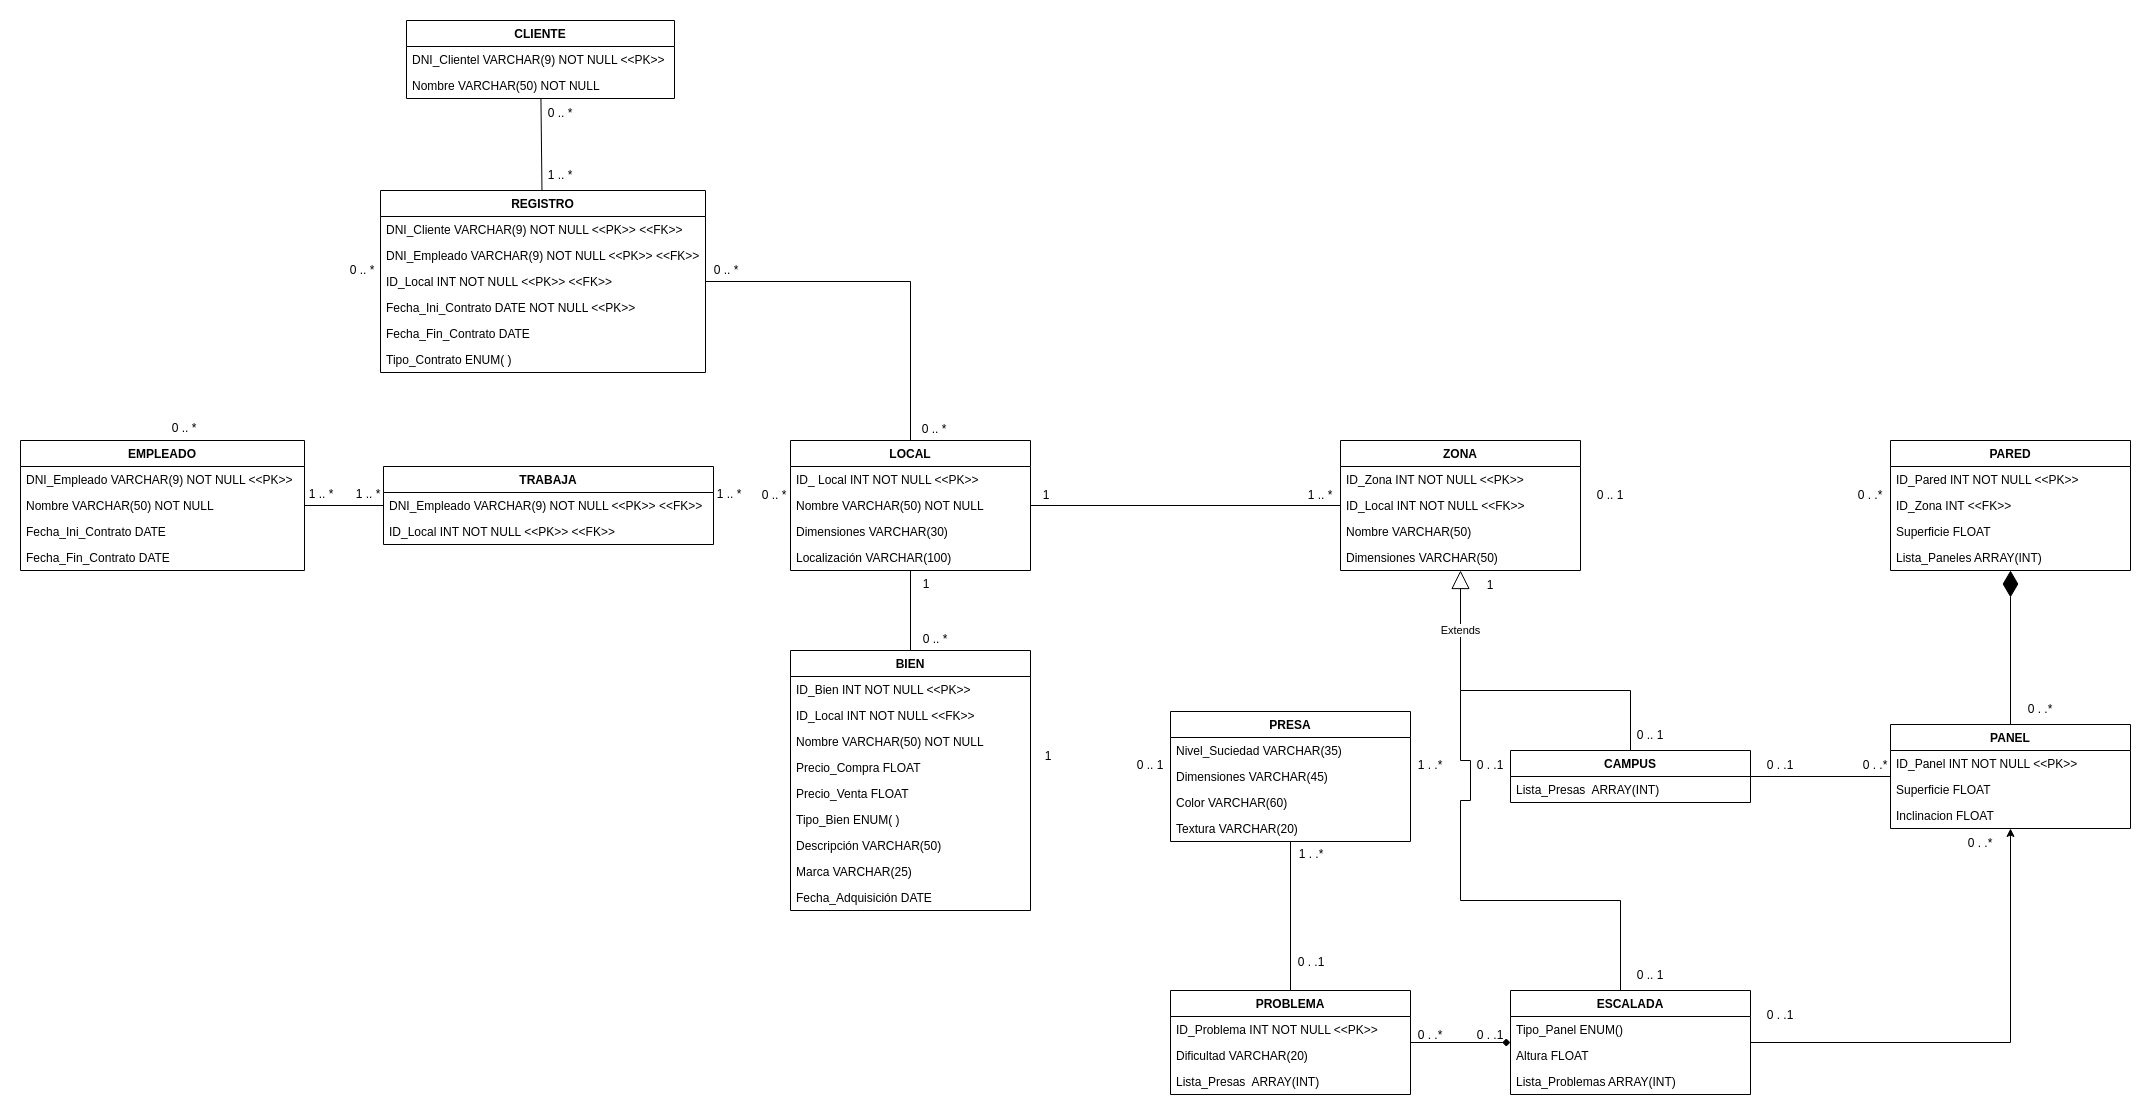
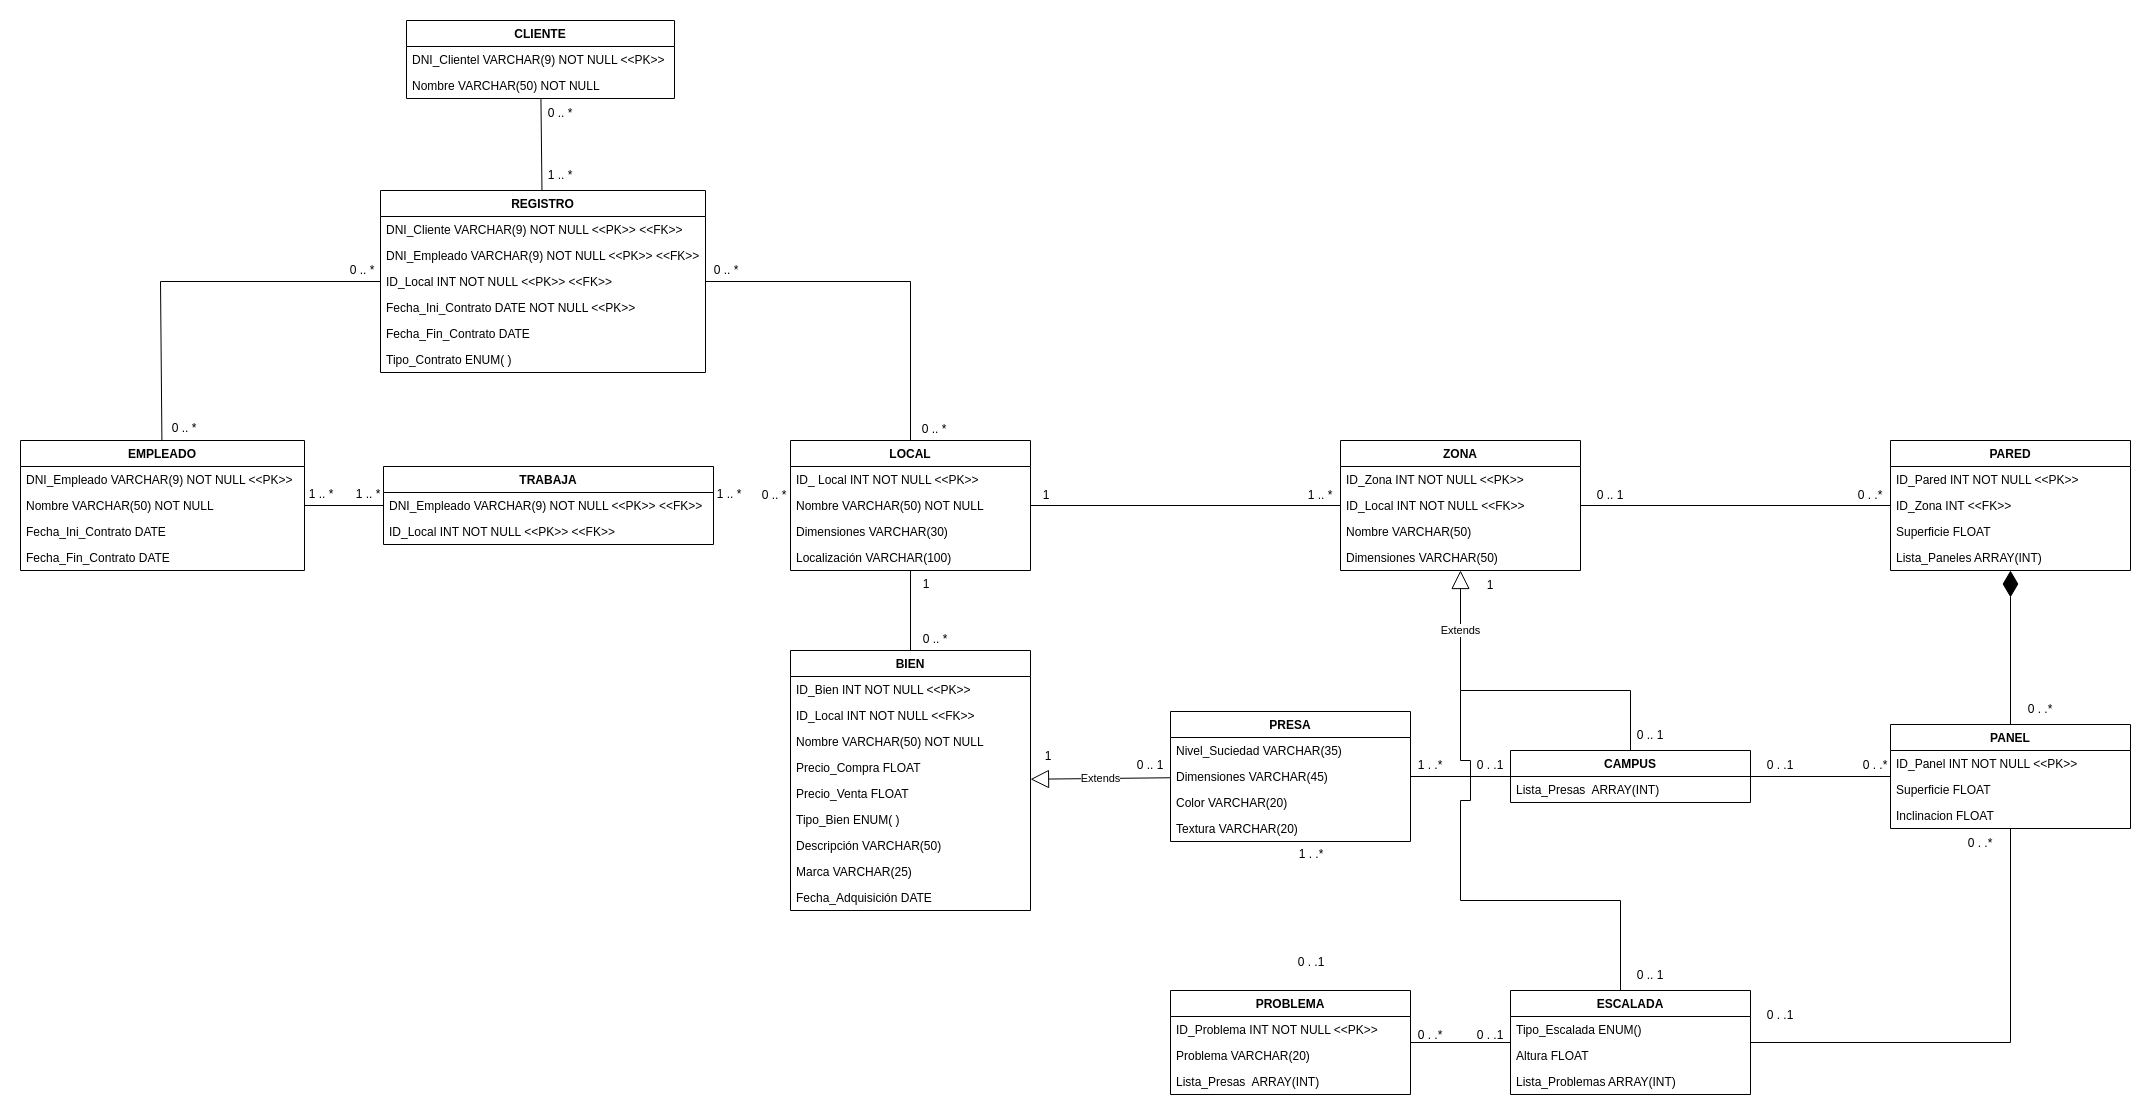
edge "REGISTRO" -- "EMPLEADO": added
edge "ZONA" -- "PARED": added
edge "PRESA" -- "CAMPUS": added
edge "PRESA" -> "BIEN": added, label "Extends"
node "Color VARCHAR(60)": label "Color VARCHAR(60)" -> "Color VARCHAR(20)"
edge "ESCALADA" -> "PANEL": arrowhead classic -> none
edge "PRESA" -- "PROBLEMA": removed
node "Tipo_Panel ENUM()": label "Tipo_Panel ENUM()" -> "Tipo_Escalada ENUM()"
edge "PROBLEMA" -> "ESCALADA": arrowhead diamond -> none
node "Dificultad VARCHAR(20)": label "Dificultad VARCHAR(20)" -> "Problema VARCHAR(20)"
